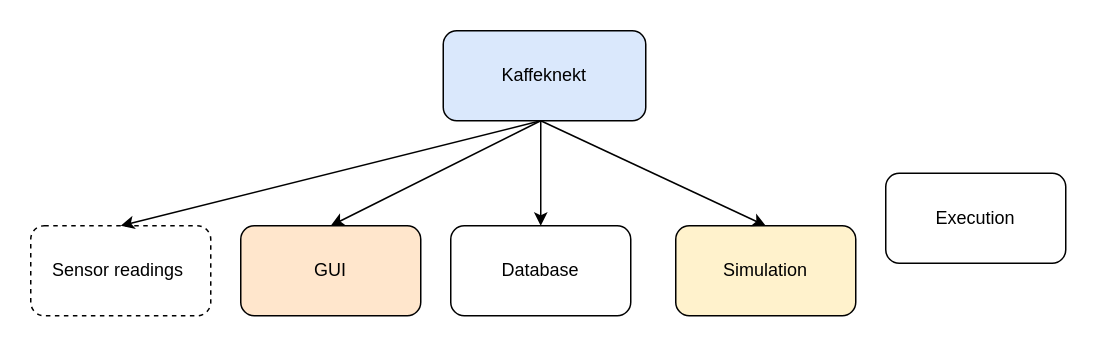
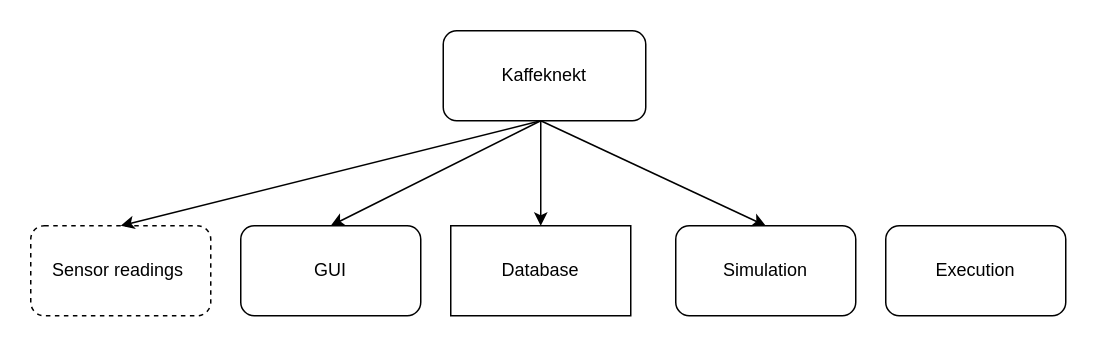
node "Kaffeknekt": fillcolor #dae8fc -> #ffffff
node "Execution": moved (976, 218) -> (976, 271)
node "GUI": fillcolor #ffe6cc -> #ffffff
node "Database": shape rounded rectangle -> rectangle
node "Simulation": fillcolor #fff2cc -> #ffffff
